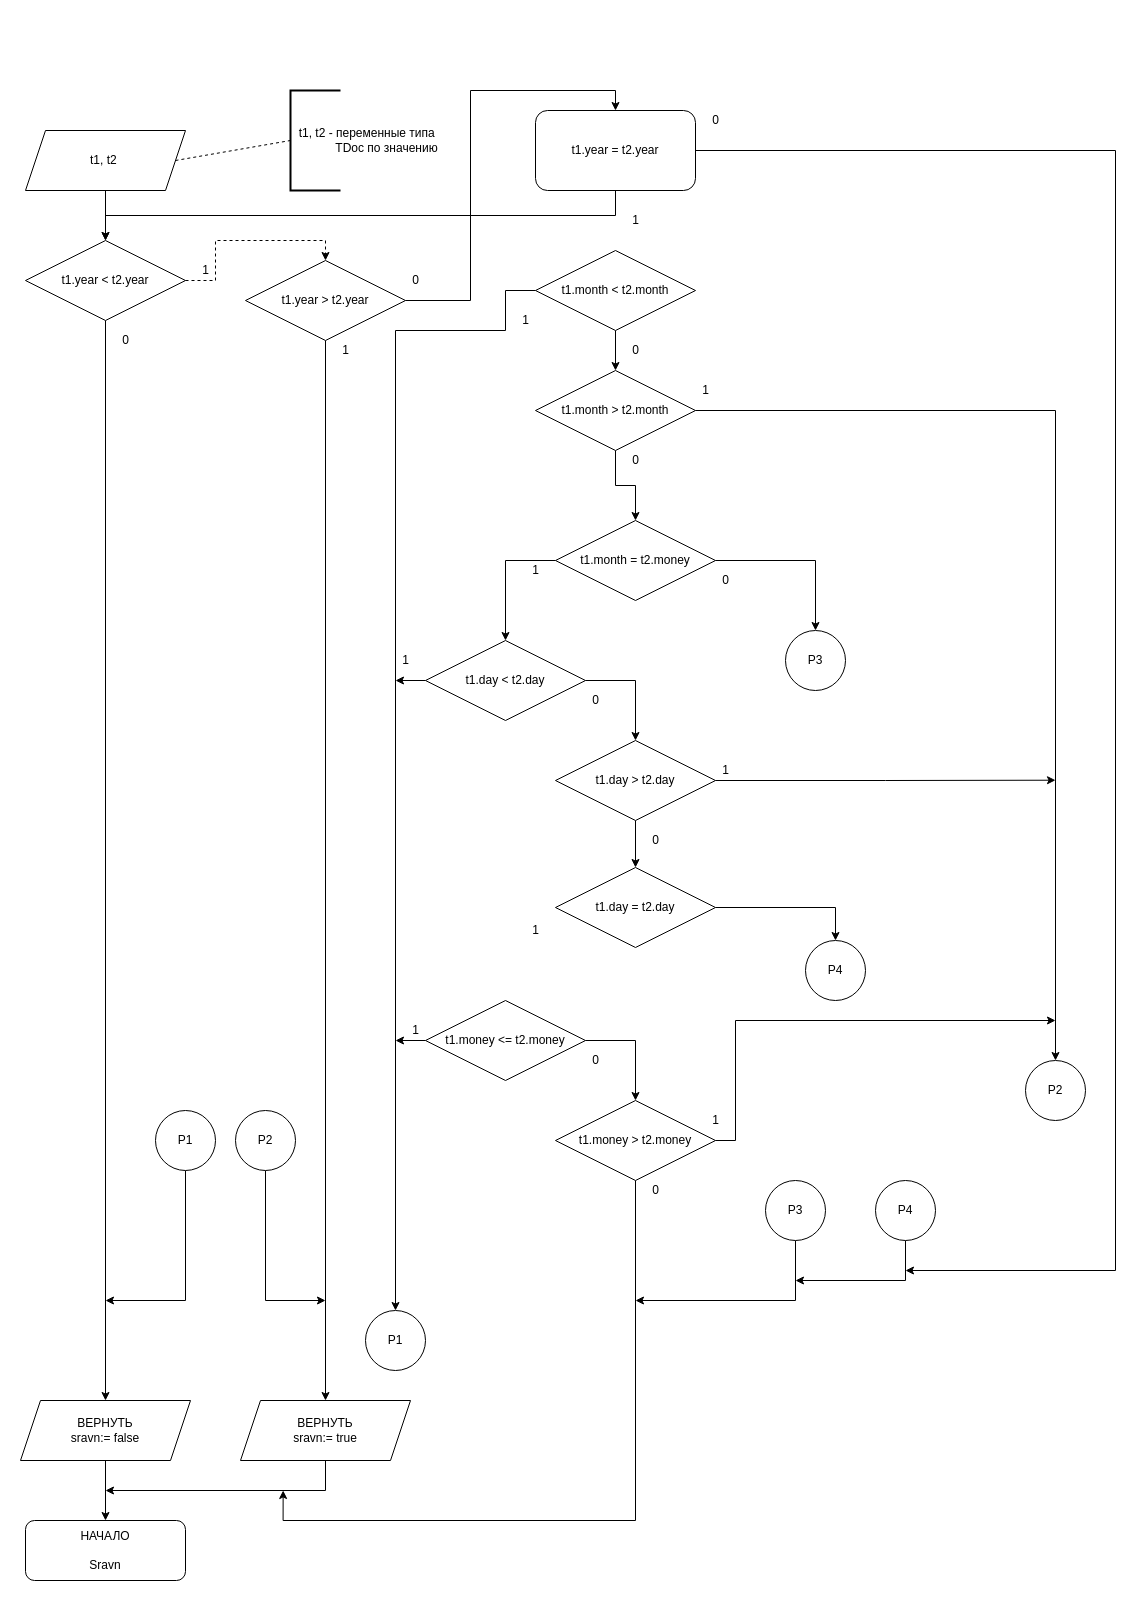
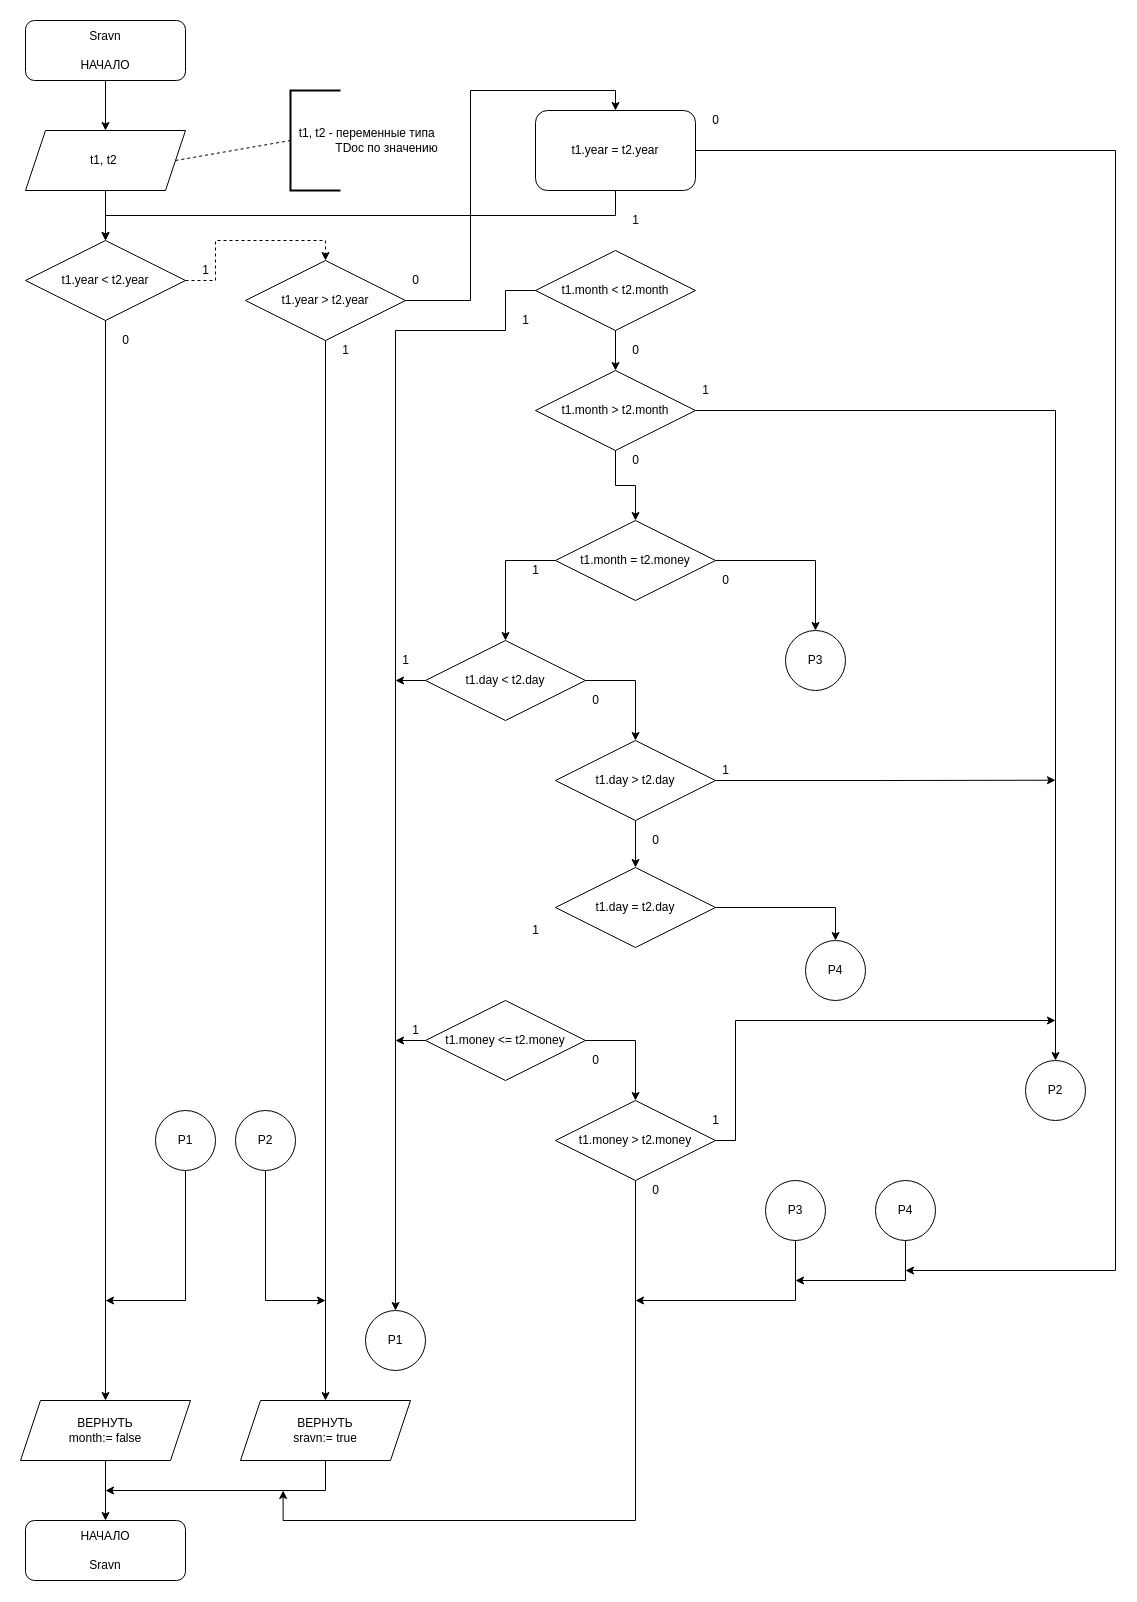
node "Sravn НАЧАЛО": added
edge "Sravn НАЧАЛО" -> "t1, t2": added
node "ВЕРНУТЬ sravn:= false": label "ВЕРНУТЬ sravn:= false" -> "ВЕРНУТЬ month:= false"
